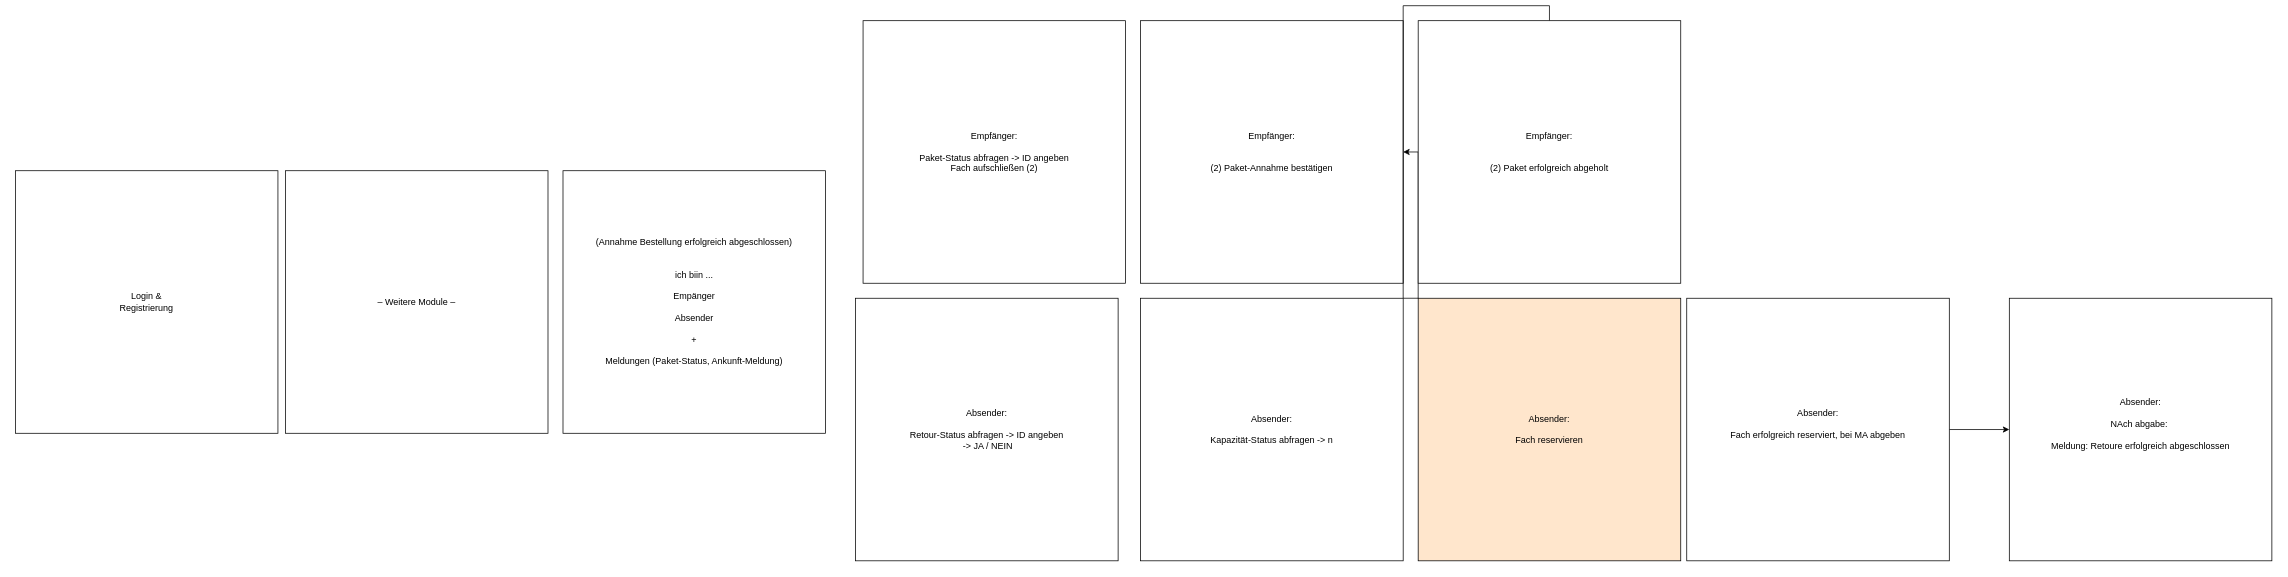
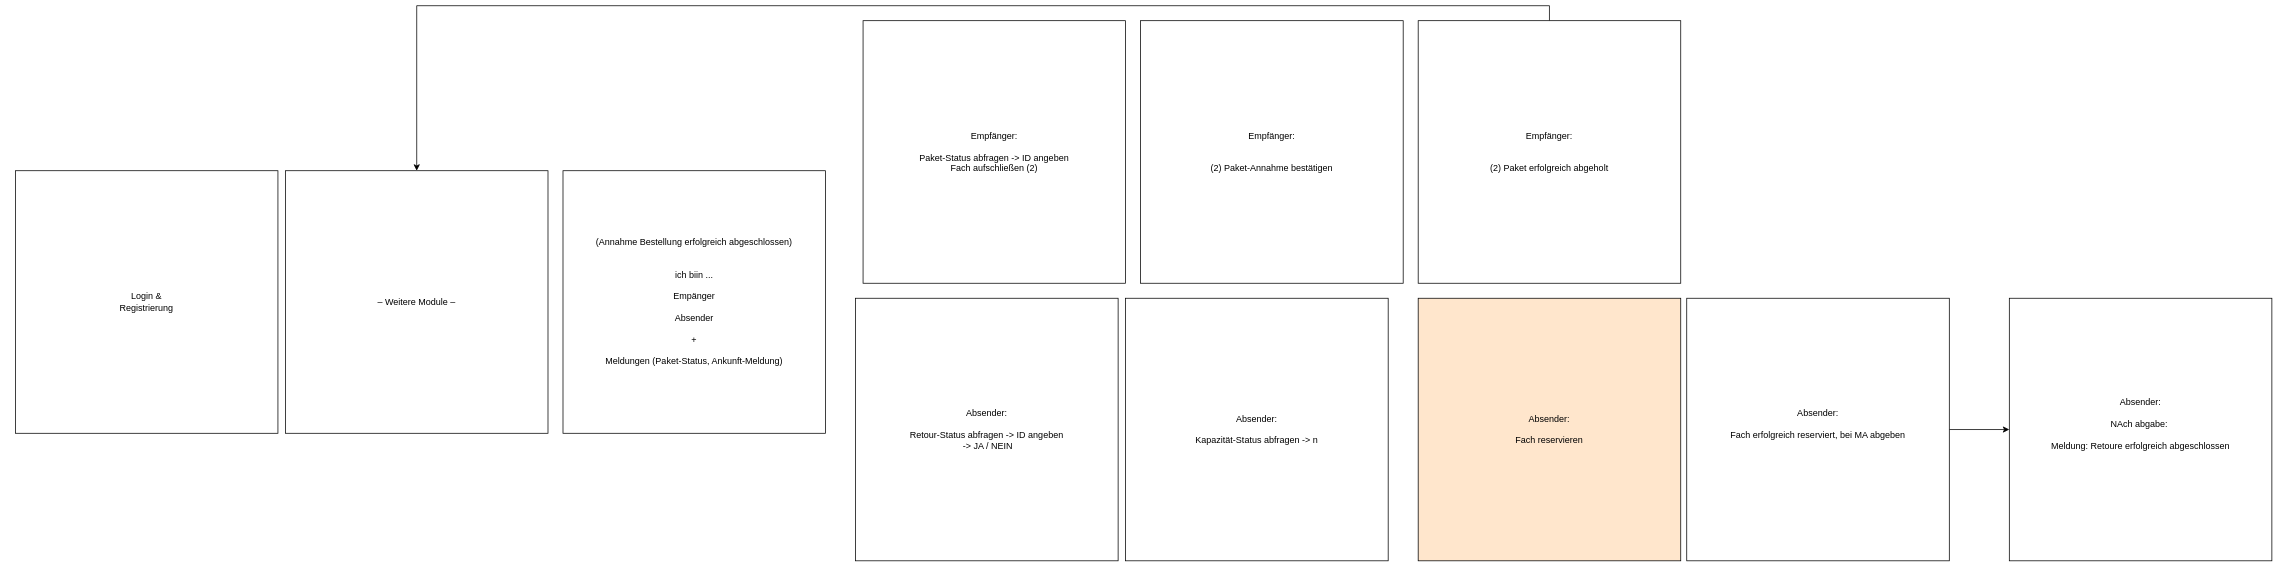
edge "Empfänger: (2) Paket erfolgreich abgeholt" -> "Empfänger: (2) Paket-Annahme bestätigen": now "Empfänger: (2) Paket erfolgreich abgeholt" -> "– Weitere Module –"
node "Absender: Kapazität-Status abfragen -> n": moved (1272, 429) -> (1257, 429)
